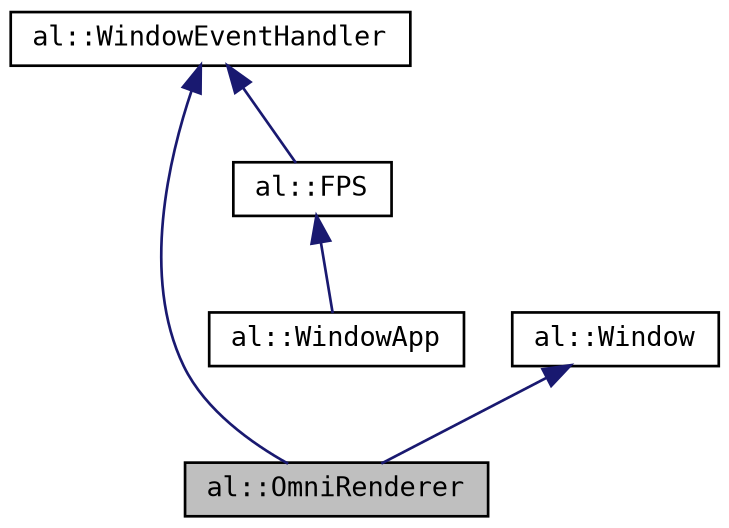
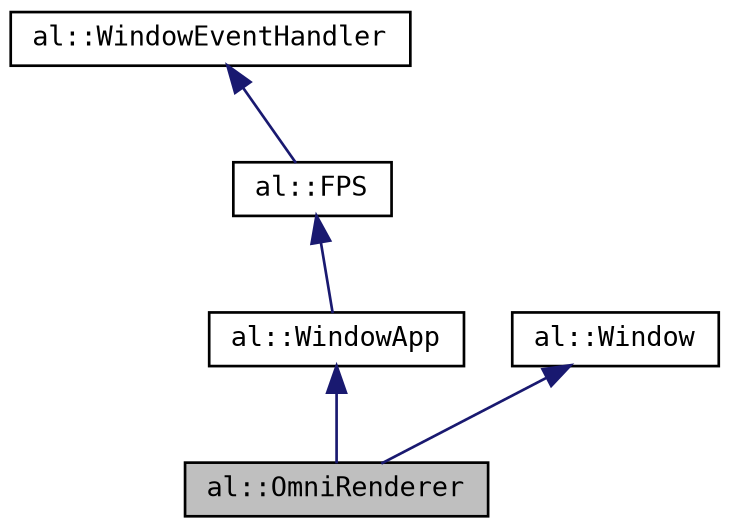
edge "al::OmniRenderer" -> "al::WindowEventHandler": now "al::OmniRenderer" -> "al::WindowApp"
